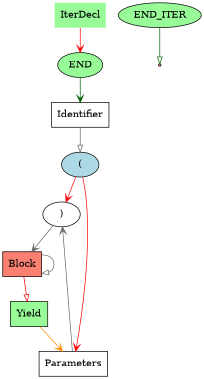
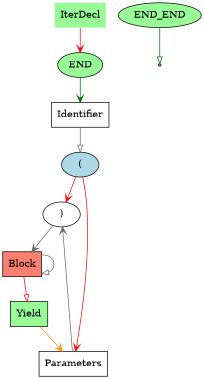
node "END_ITER": label "END_ITER" -> "END_END"
